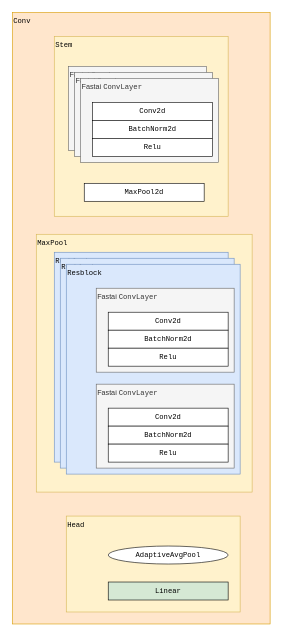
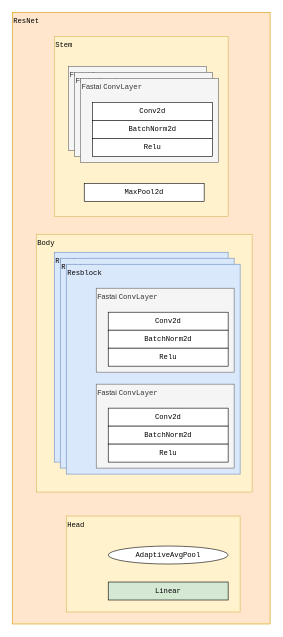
node "Conv": label "Conv" -> "ResNet"
node "MaxPool": label "MaxPool" -> "Body"
